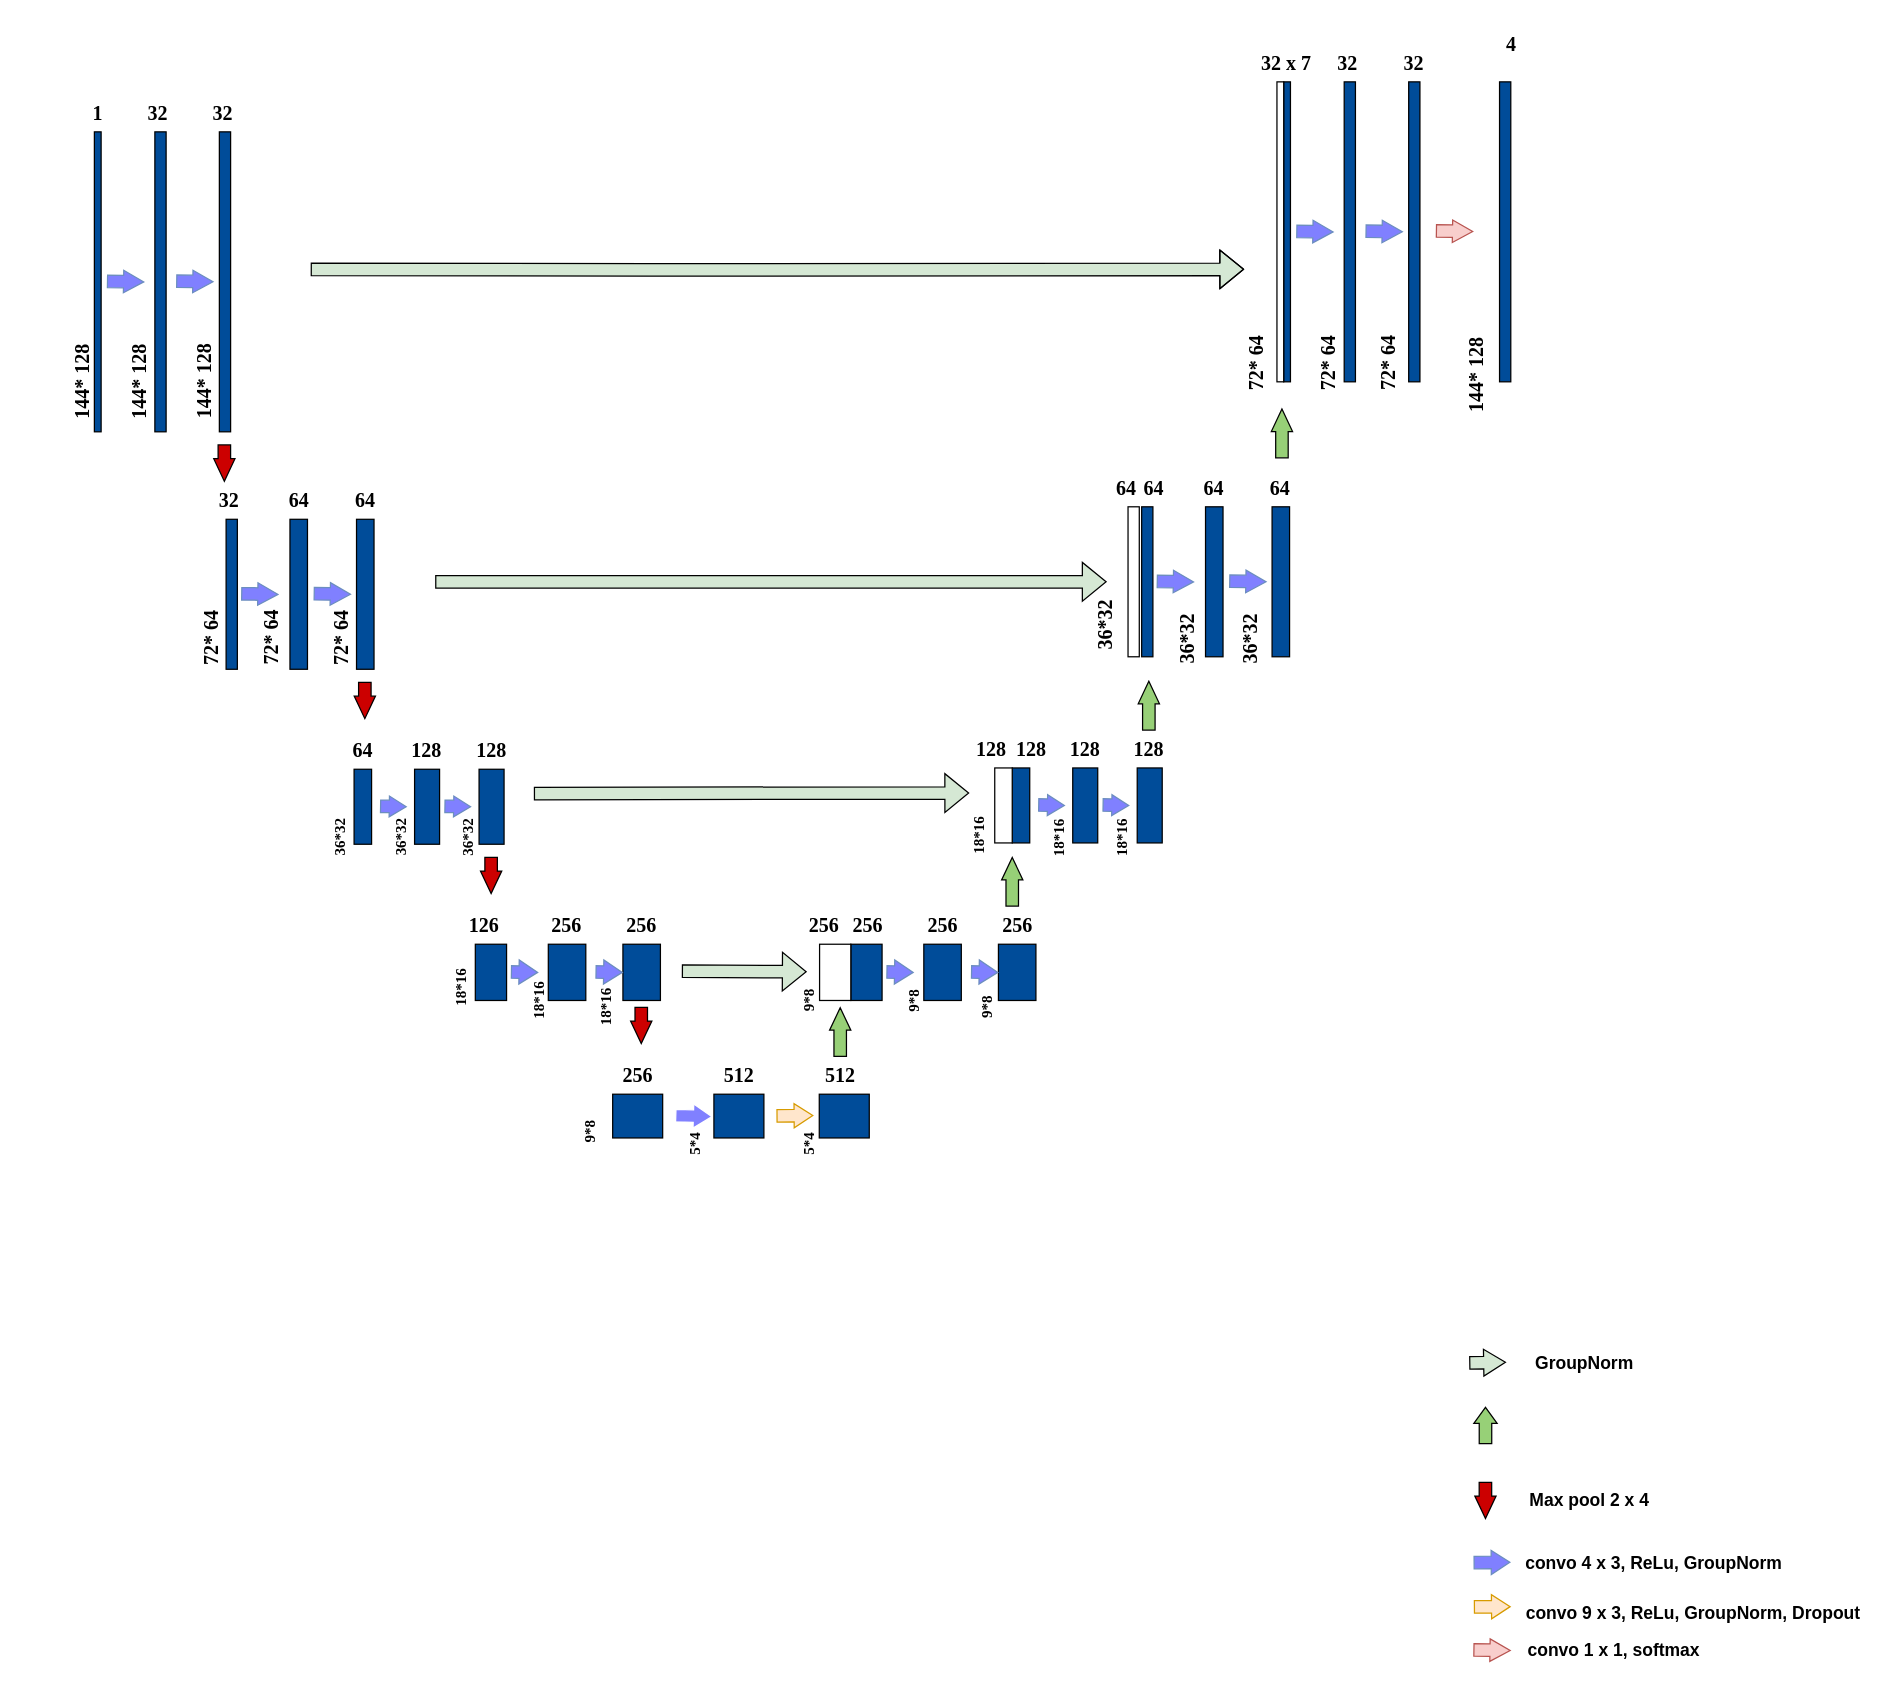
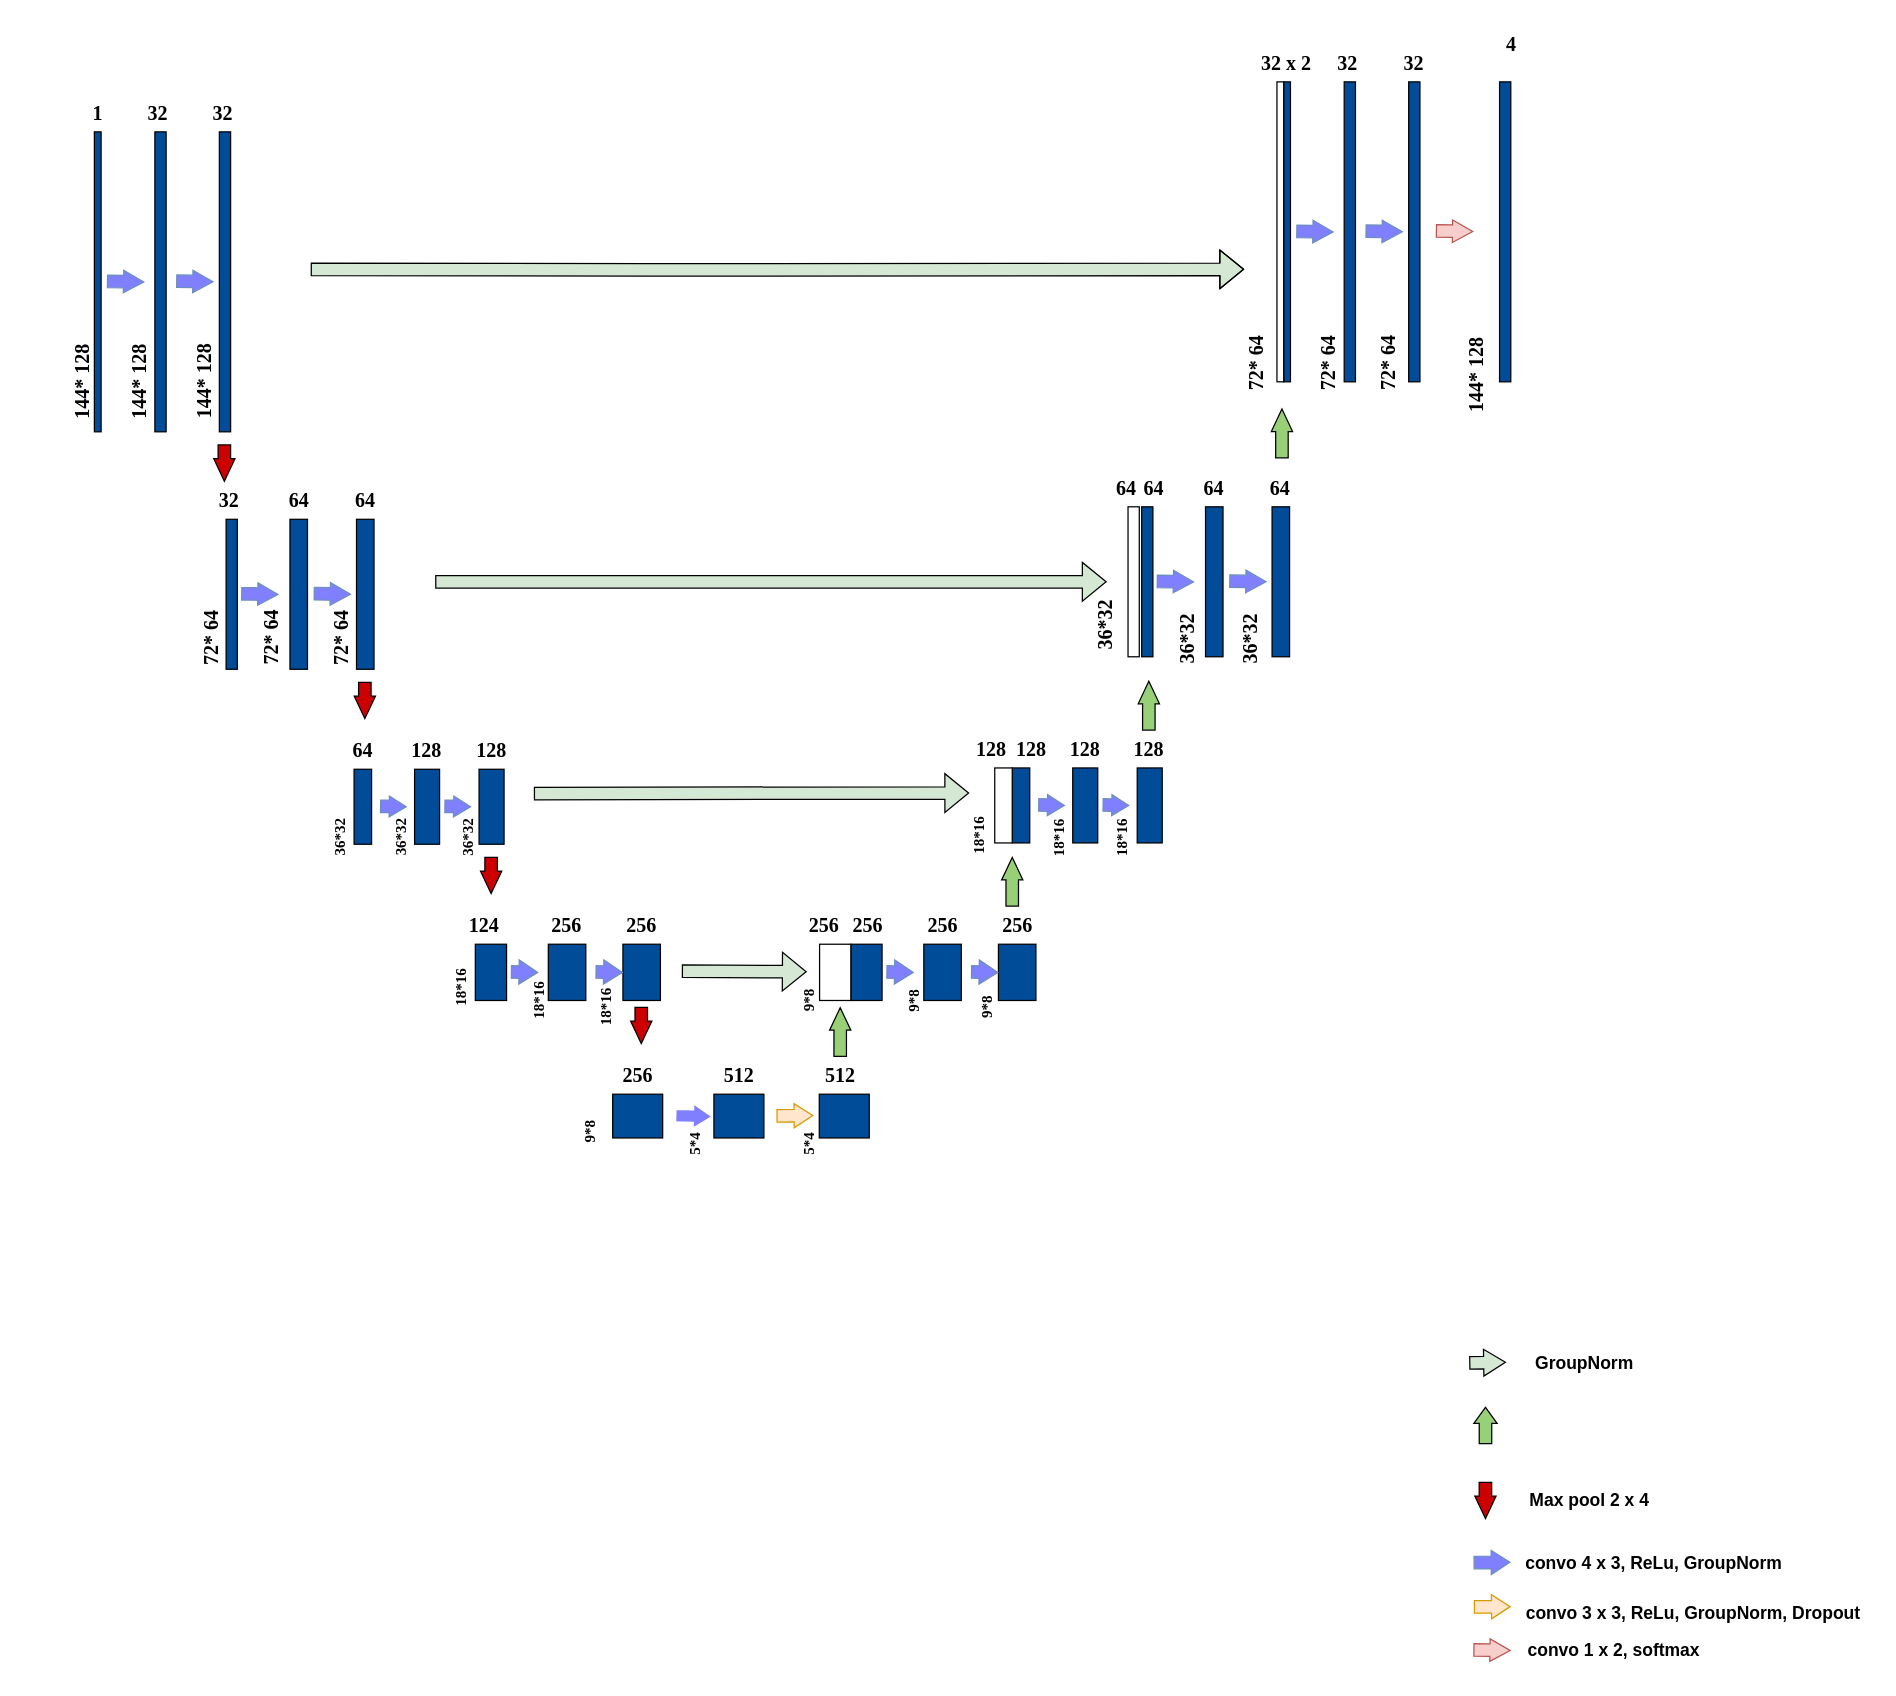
node "32 x 7": label "32 x 7" -> "32 x 2"
node "126": label "126" -> "124"
node "convo 9 x 3, ReLu, GroupNorm, Dropout": label "convo 9 x 3, ReLu, GroupNorm, Dropout" -> "convo 3 x 3, ReLu, GroupNorm, Dropout"
node "convo 1 x 1, softmax": label "convo 1 x 1, softmax" -> "convo 1 x 2, softmax"
